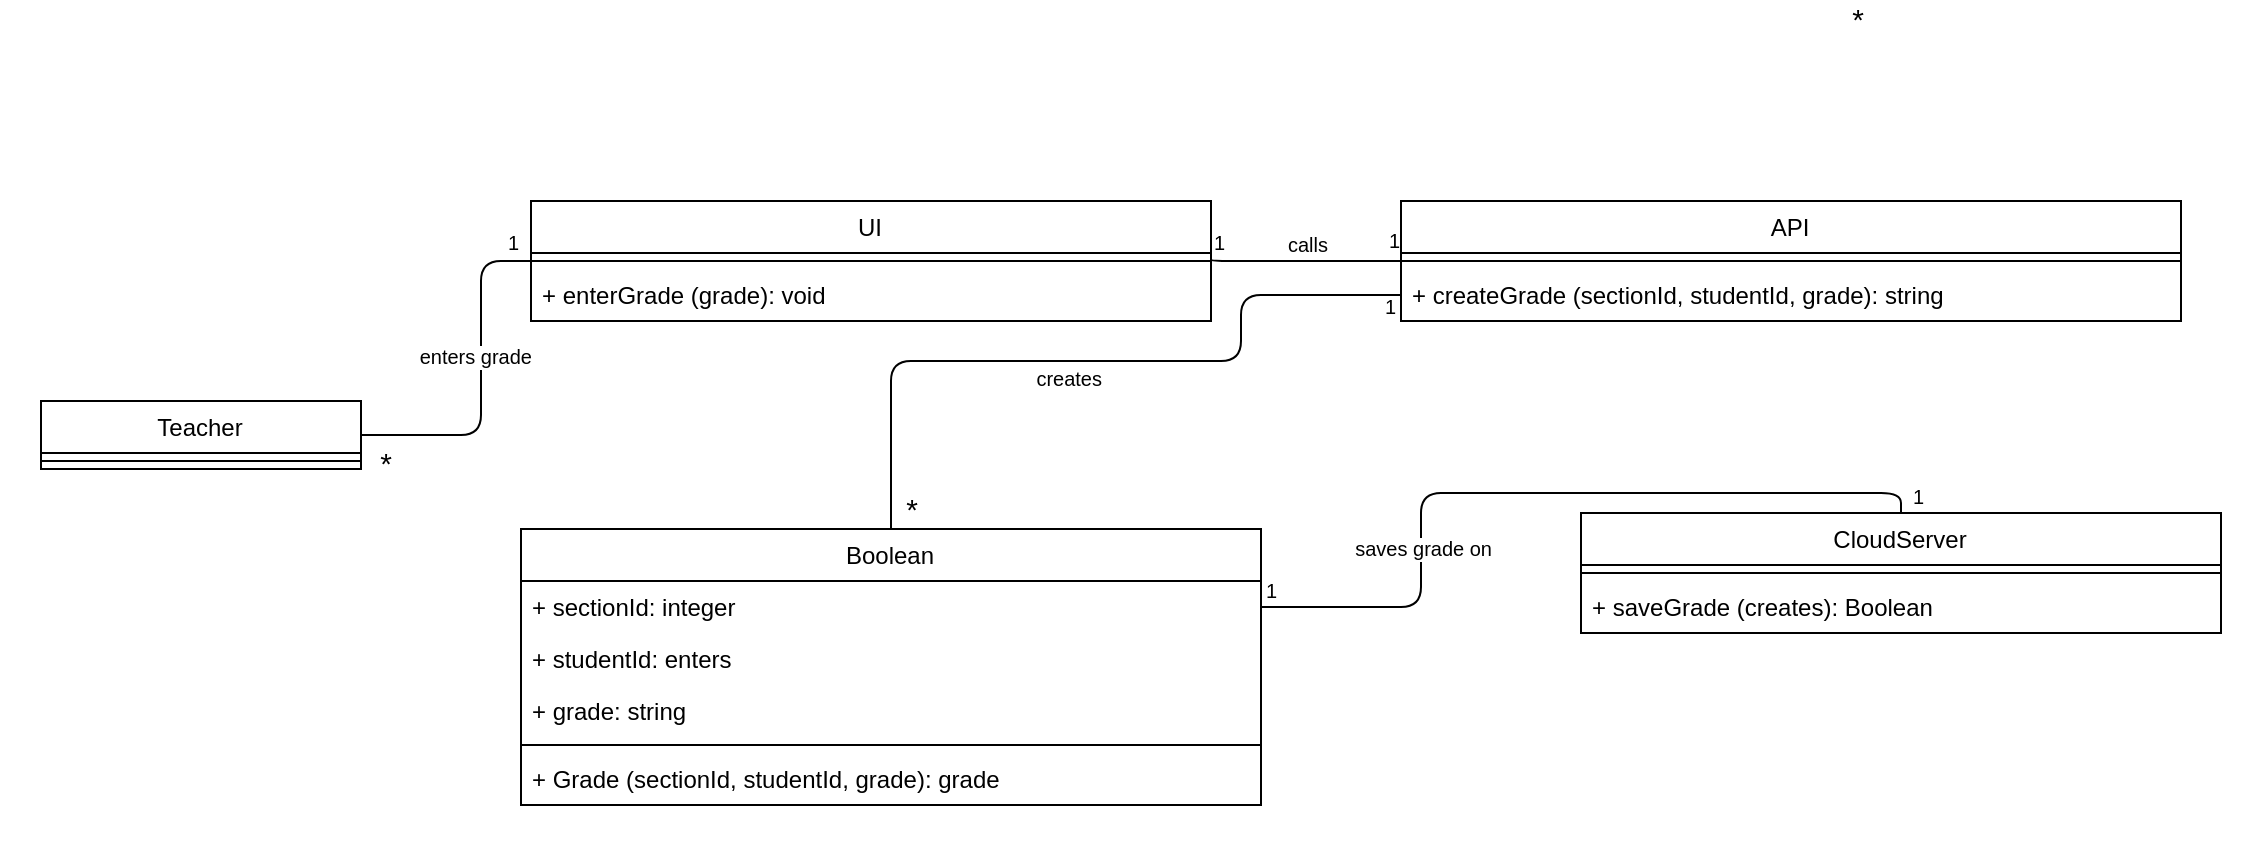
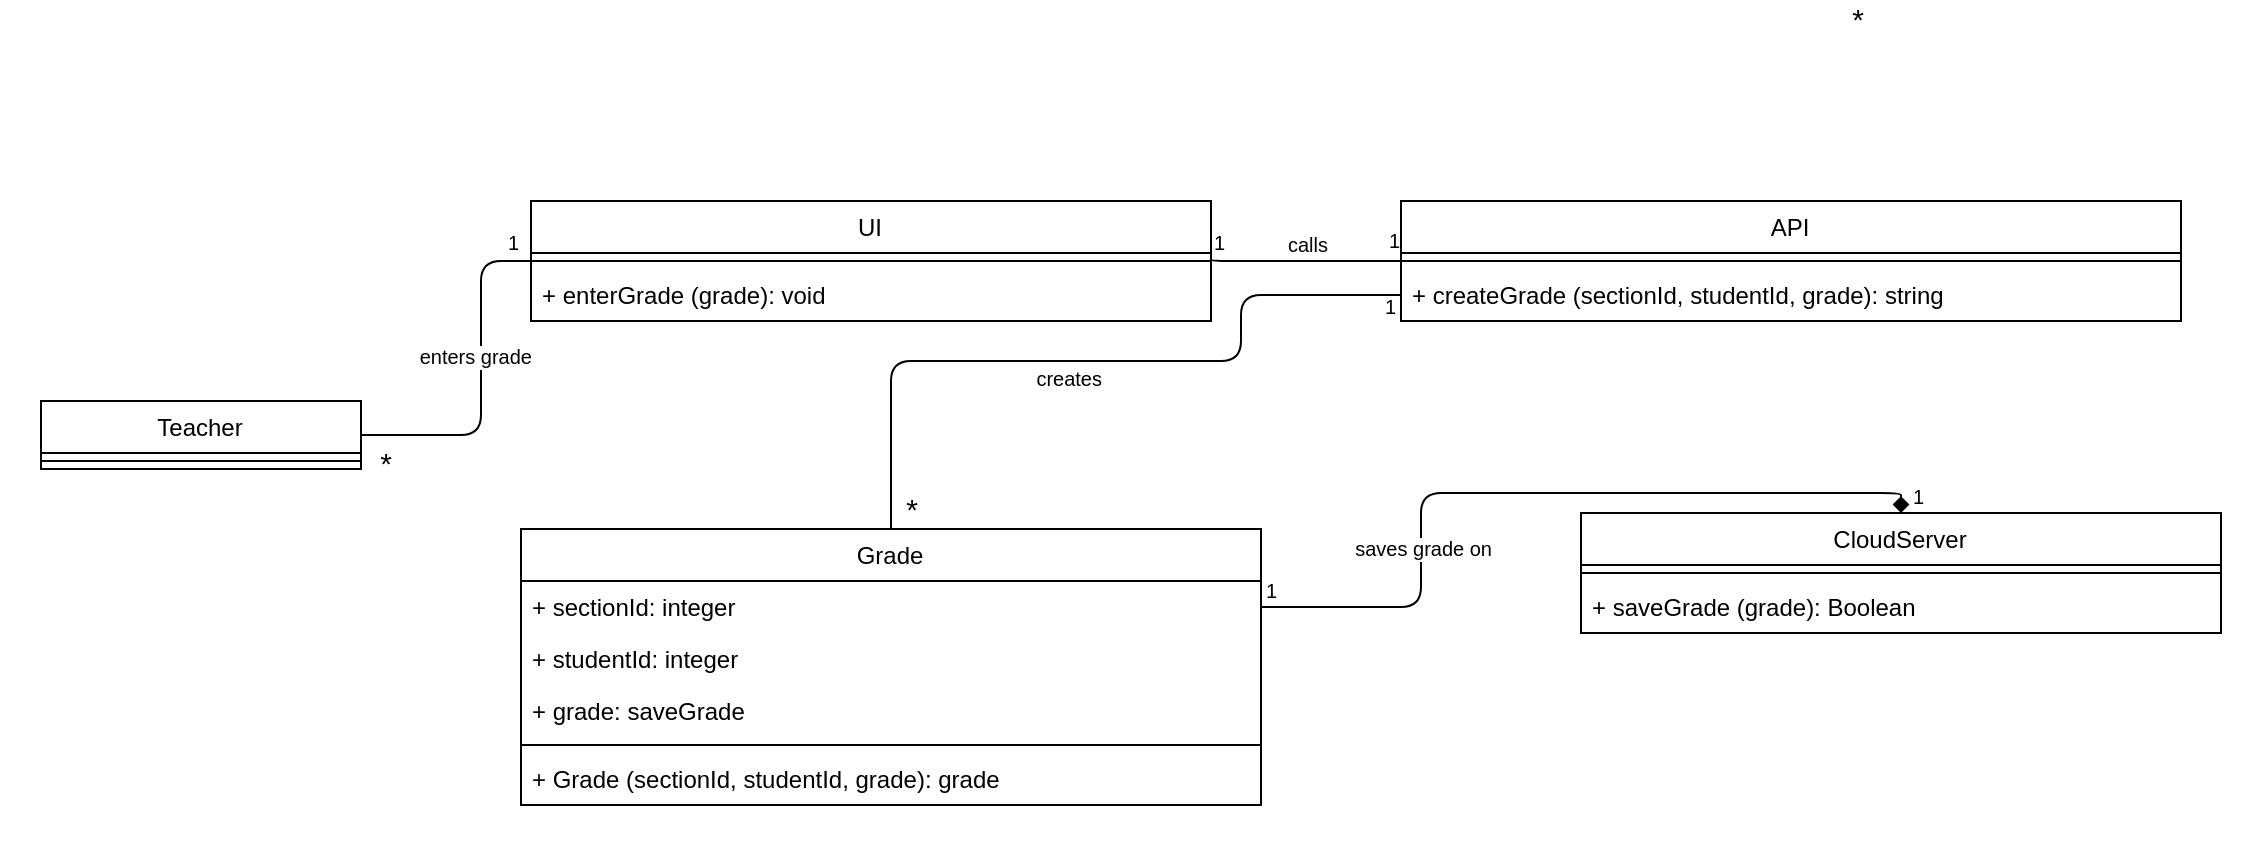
edge "CloudServer" -- "+ sectionId: integer": arrowhead none -> diamond
node "Boolean": label "Boolean" -> "Grade"
node "+ saveGrade (creates): Boolean": label "+ saveGrade (creates): Boolean" -> "+ saveGrade (grade): Boolean"
node "+ studentId: enters": label "+ studentId: enters" -> "+ studentId: integer"
node "+ grade: string": label "+ grade: string" -> "+ grade: saveGrade"
